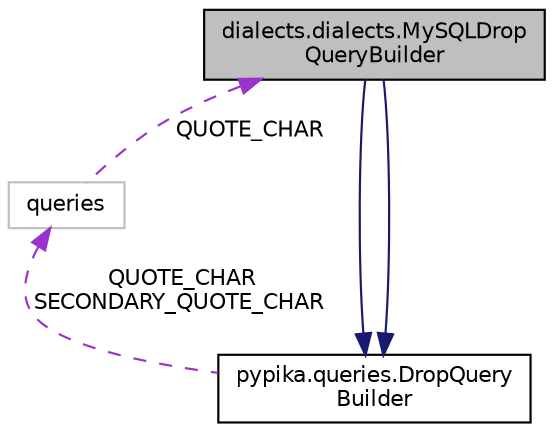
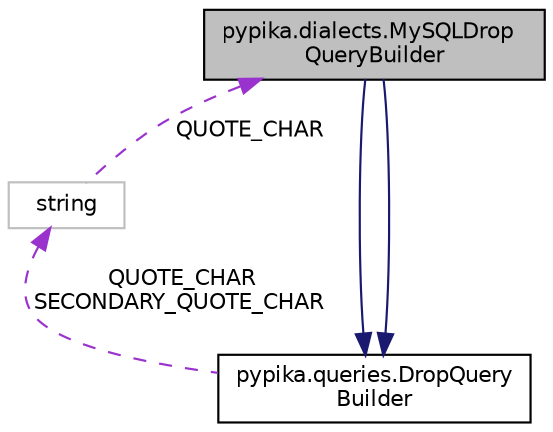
node "dialects.dialects.MySQLDrop QueryBuilder": label "dialects.dialects.MySQLDrop QueryBuilder" -> "pypika.dialects.MySQLDrop QueryBuilder"
node "queries": label "queries" -> "string"
